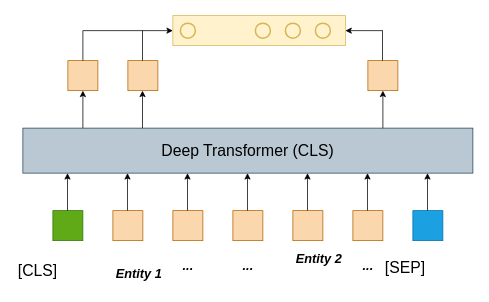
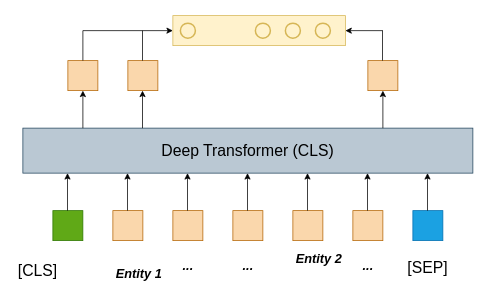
node "[SEP]": moved (405, 267) -> (428, 267)
